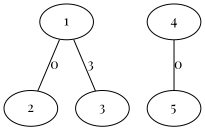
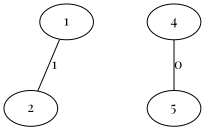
edge "1" -- "2": label "0" -> "1"
node "3": removed
